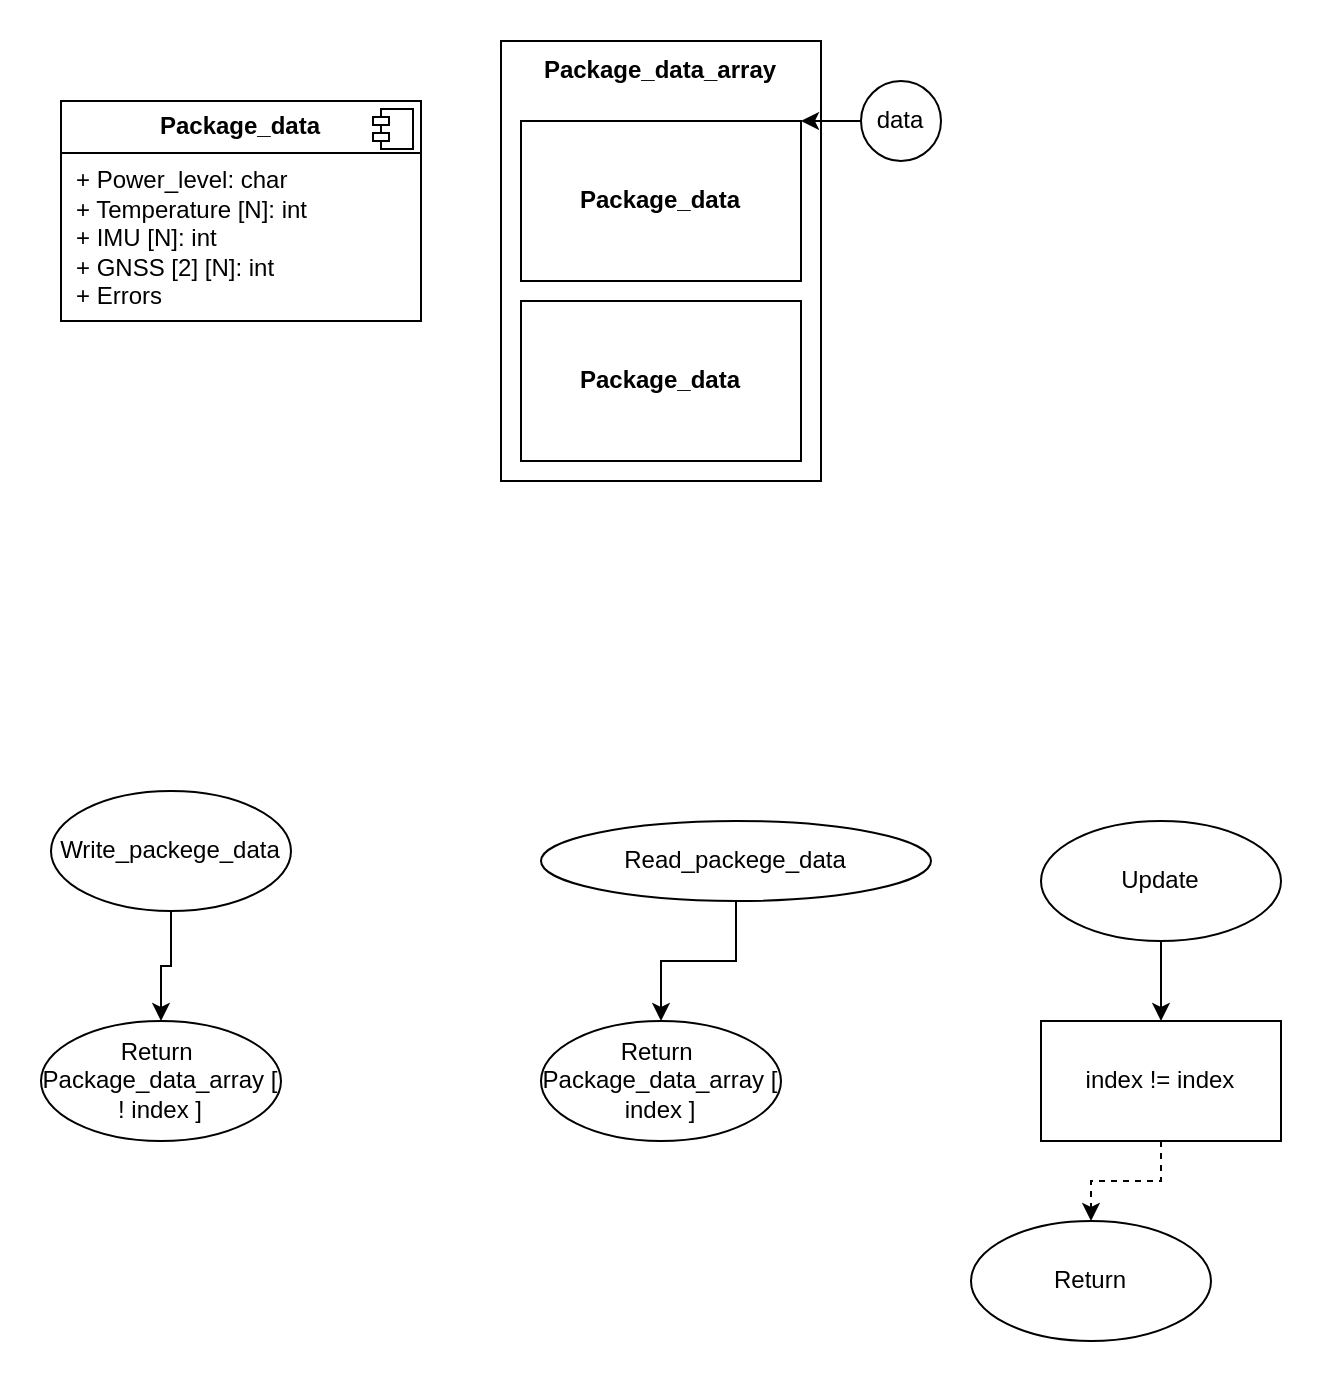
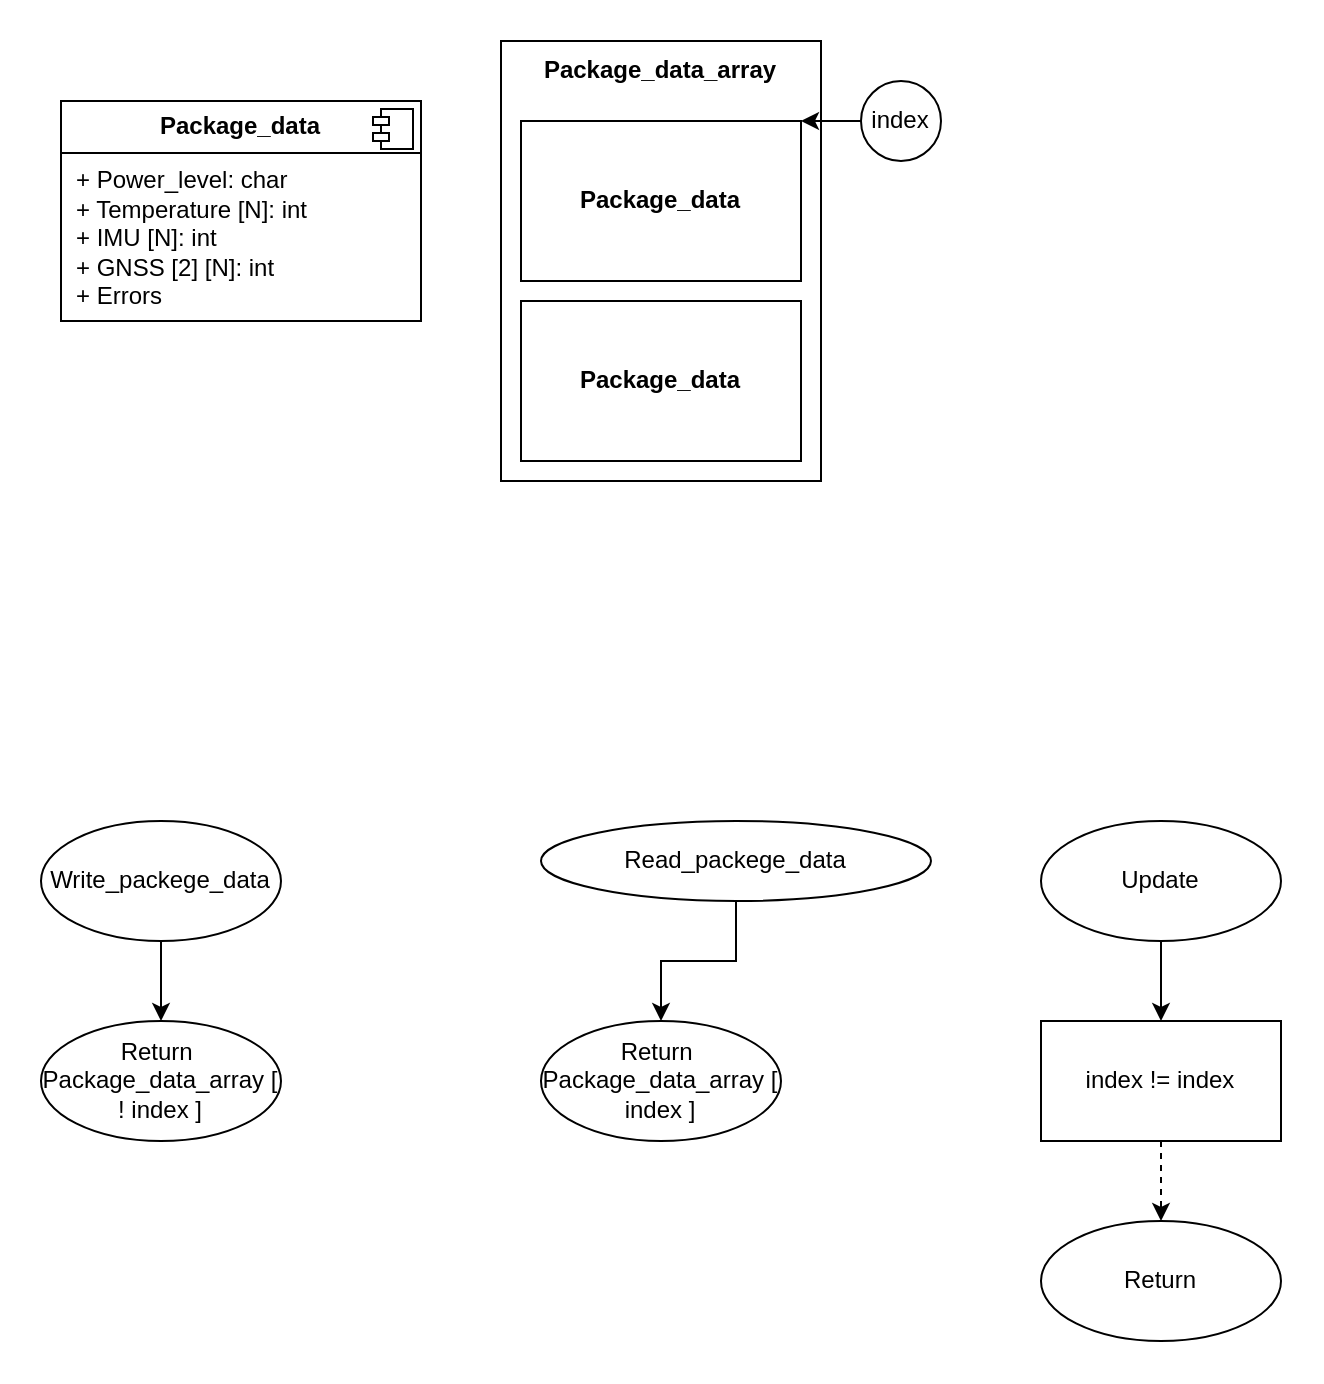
node "data": label "data" -> "index"
node "Write_packege_data": moved (171, 851) -> (161, 881)
node "Return": moved (1091, 1281) -> (1161, 1281)
